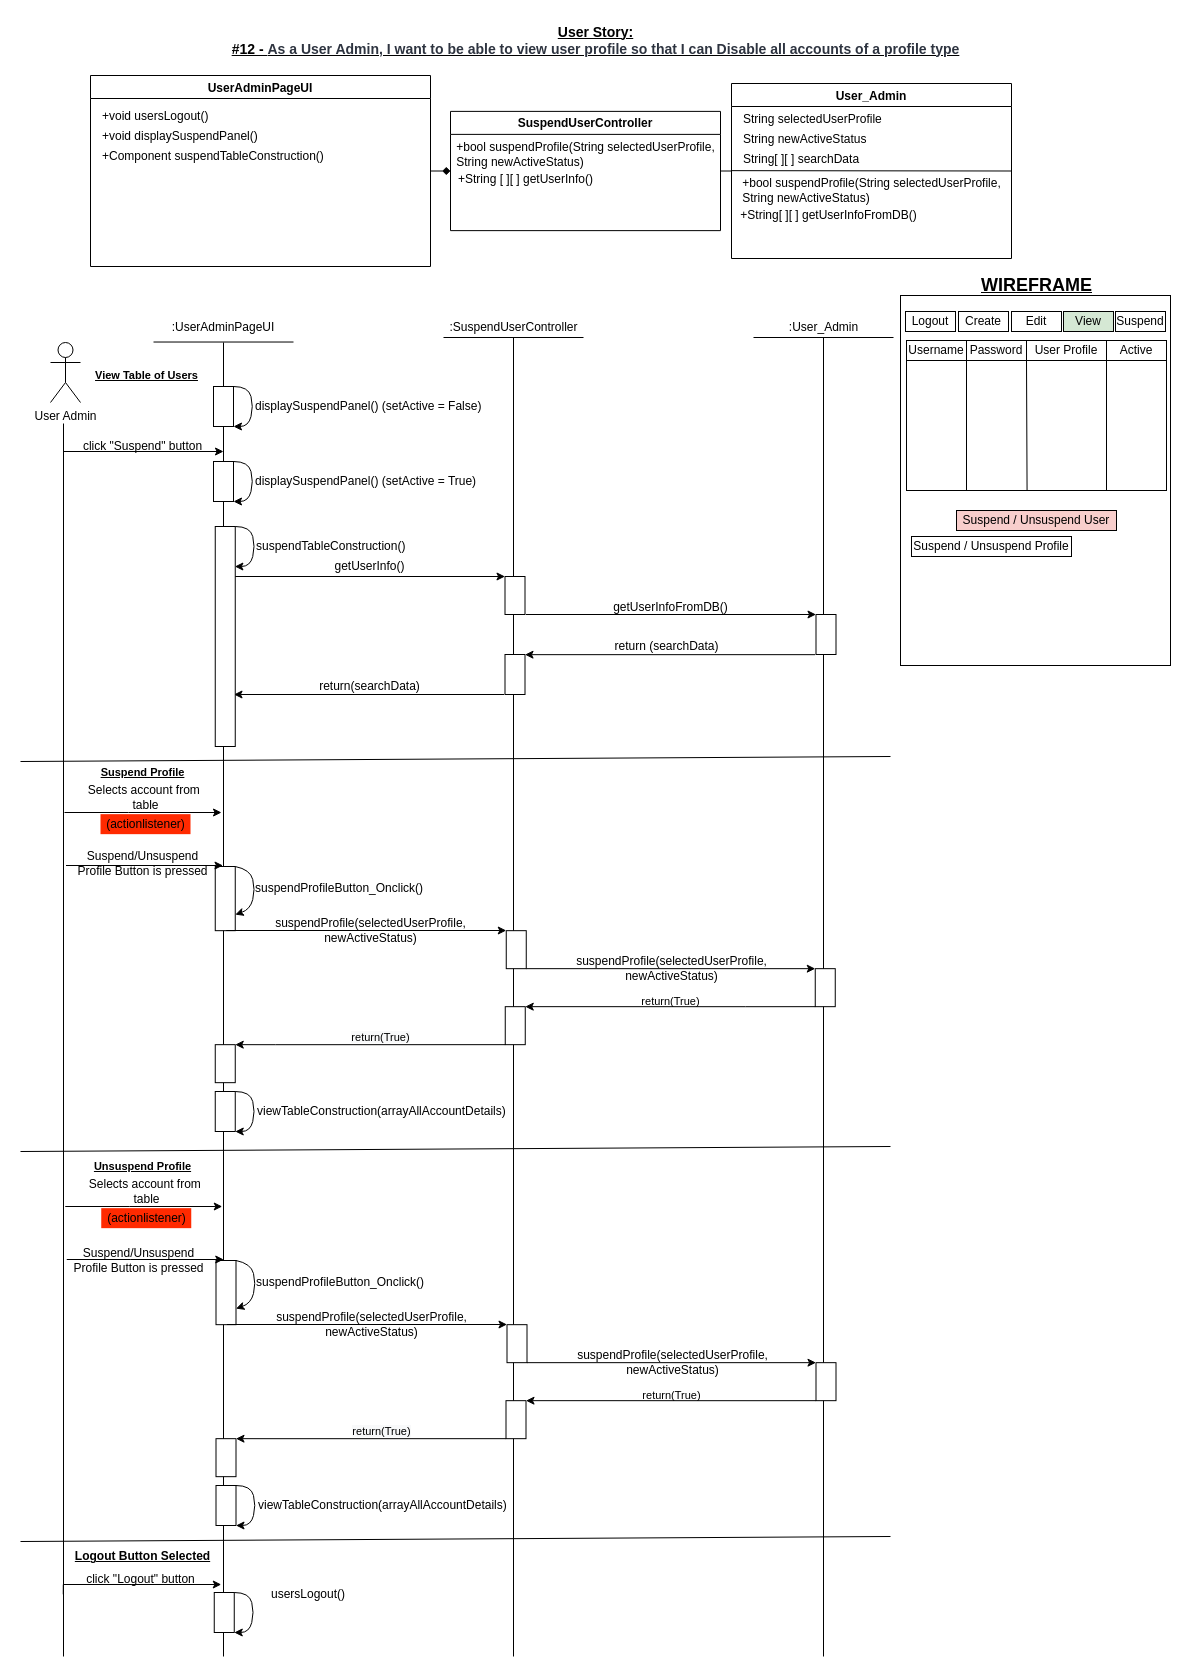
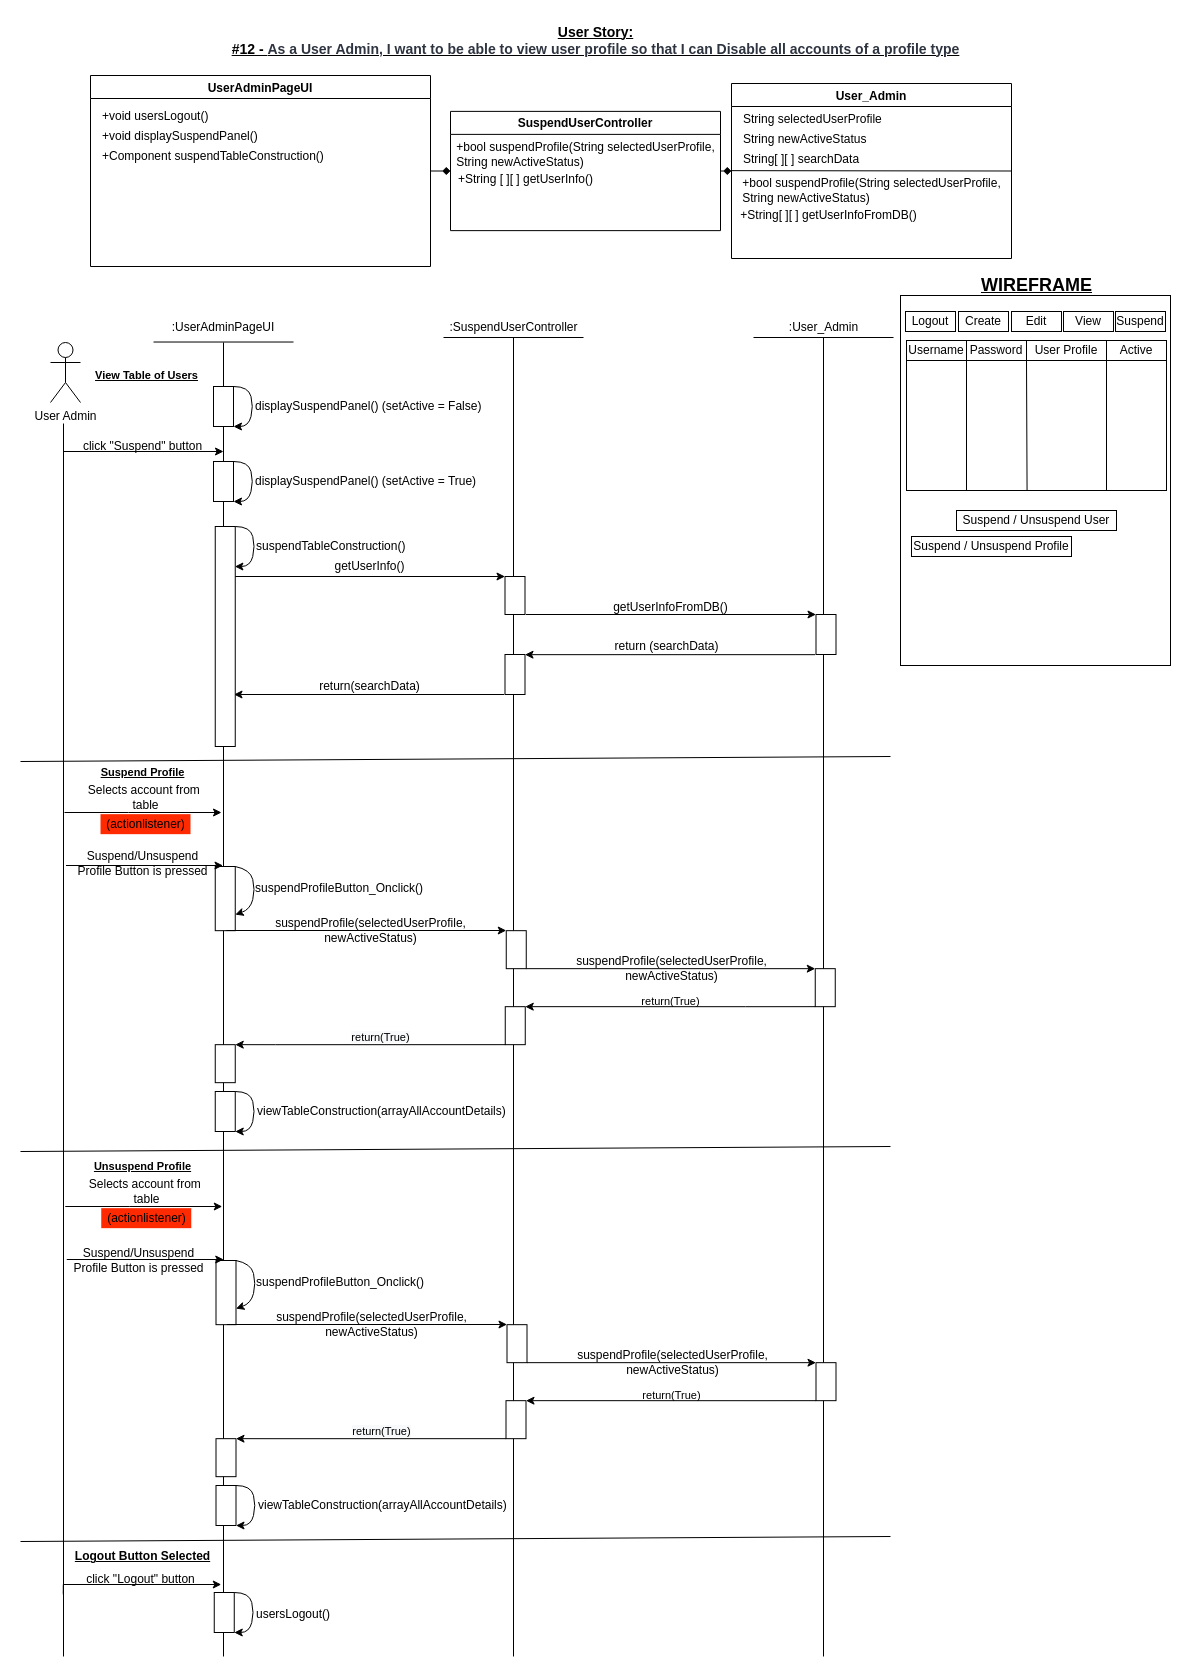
edge "SuspendUserController" -- "User_Admin": arrowhead none -> diamond
node "View": fillcolor #d5e8d4 -> #ffffff
node "Suspend / Unsuspend User": fillcolor #f8cecc -> #ffffff
node "usersLogout()": moved (314, 1594) -> (299, 1614)
